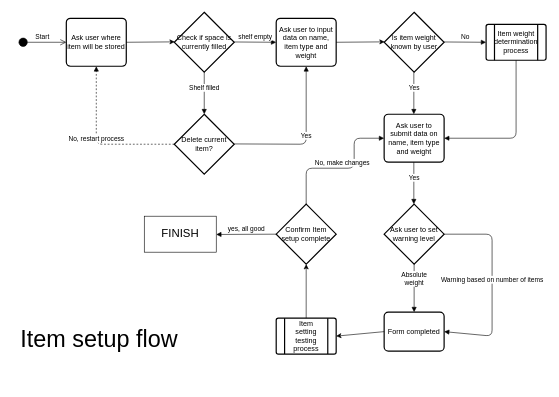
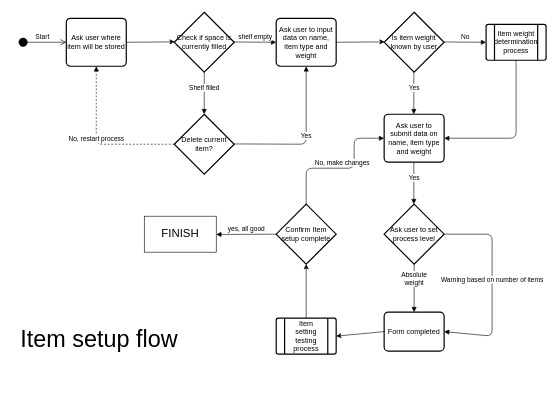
node "Ask user to set warning level": label "Ask user to set warning level" -> "Ask user to set process level"
